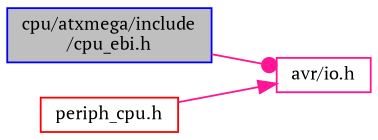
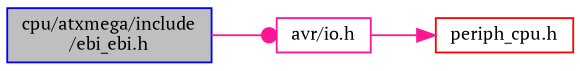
node "cpu/atxmega/include /cpu_ebi.h": label "cpu/atxmega/include /cpu_ebi.h" -> "cpu/atxmega/include /ebi_ebi.h"
edge "periph_cpu.h" -> "avr/io.h": reversed
